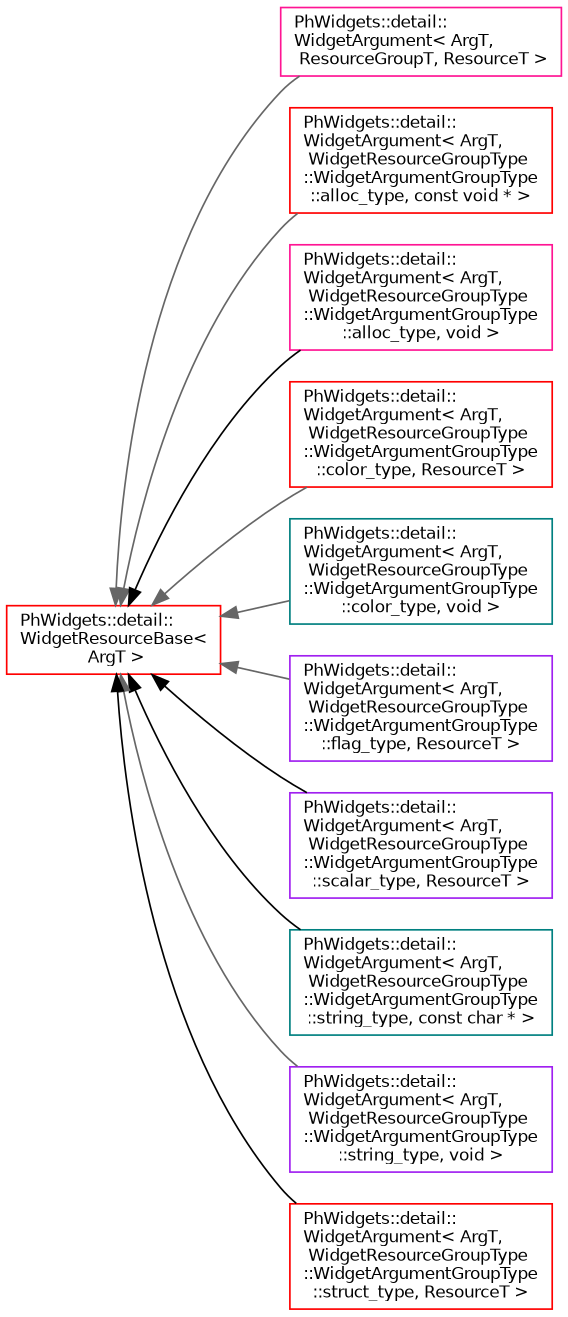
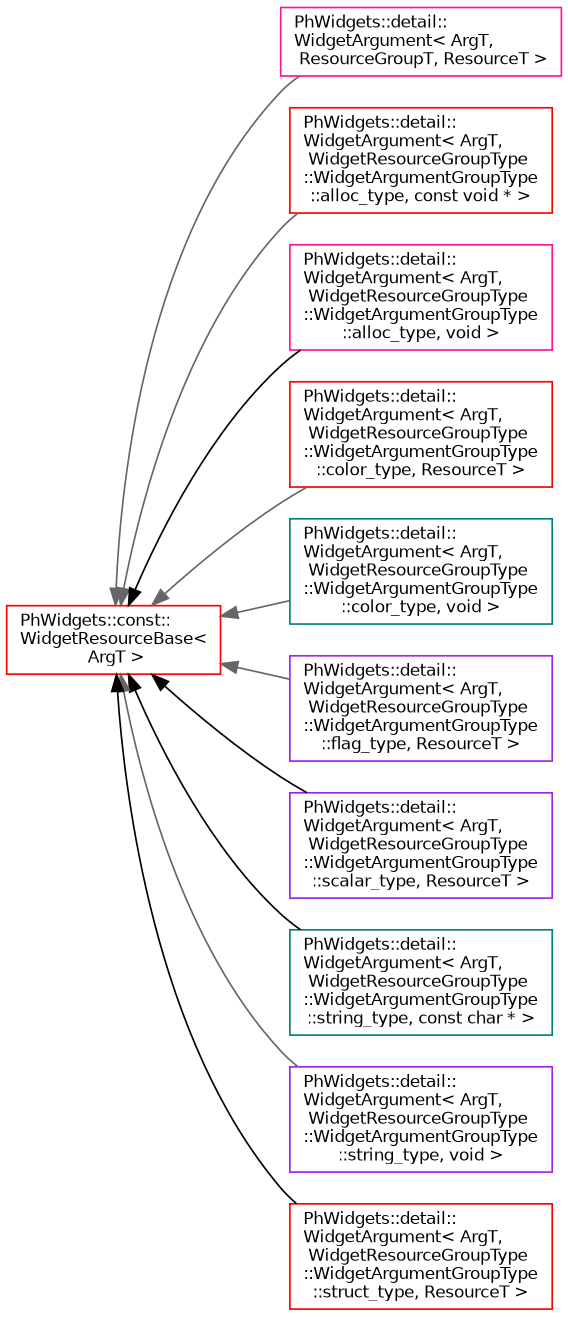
node "PhWidgets::detail:: WidgetResourceBase< ArgT >": label "PhWidgets::detail:: WidgetResourceBase< ArgT >" -> "PhWidgets::const:: WidgetResourceBase< ArgT >"
